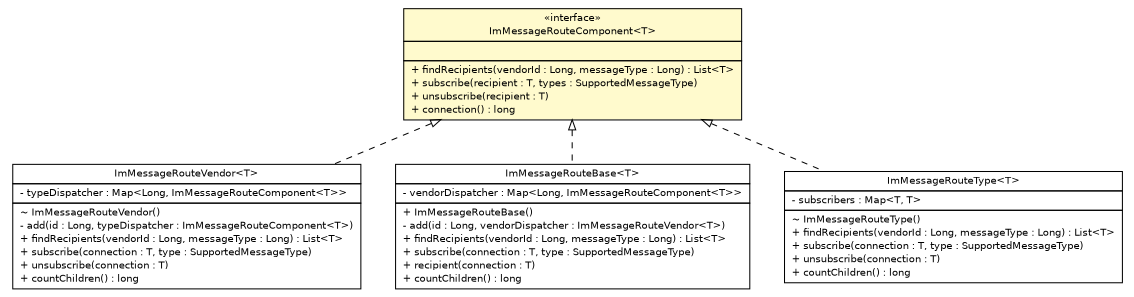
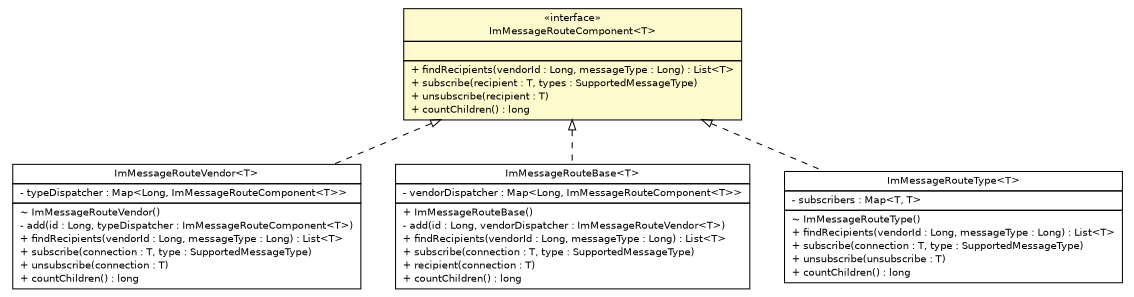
node "ImMessageRouteComponent<T>": text "+ connection() : long" -> "+ countChildren() : long"
node "ImMessageRouteType<T>": text "+ unsubscribe(connection : T)" -> "+ unsubscribe(unsubscribe : T)"
